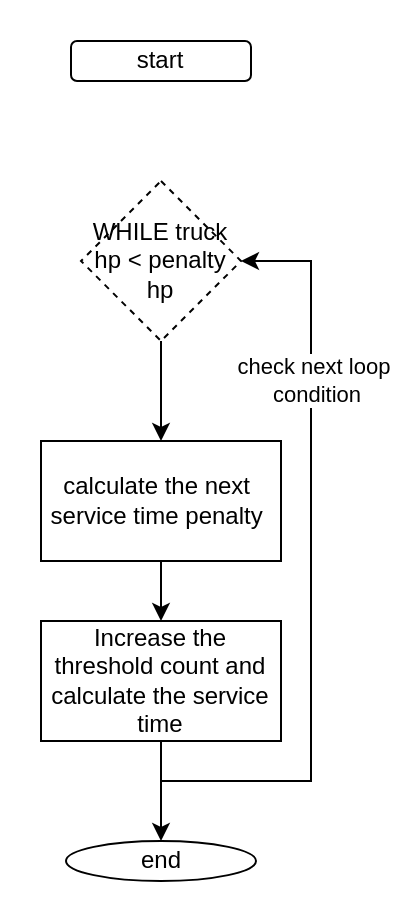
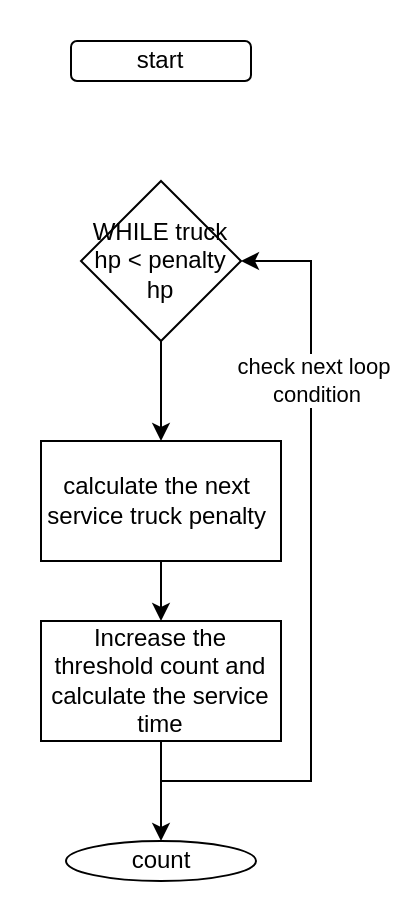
node "WHILE truck hp < penalty hp": style dashed -> solid
node "calculate the next service time penalty": label "calculate the next service time penalty" -> "calculate the next service truck penalty"
node "end": label "end" -> "count"
